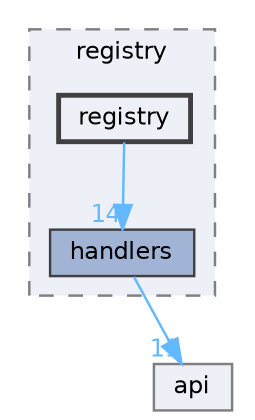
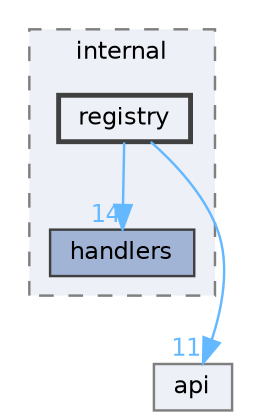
cluster "registry": label "registry" -> "internal"
edge "handlers" -> "api": now "registry" -> "api"
